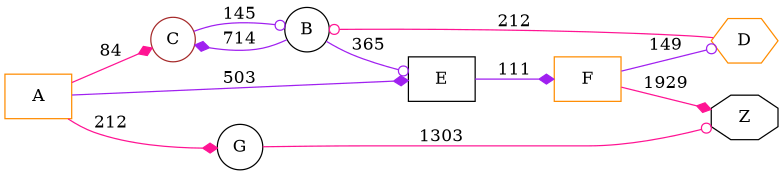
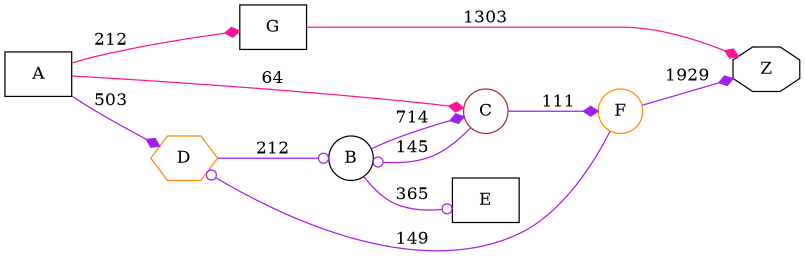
edge "D" -> "B": color deeppink -> purple
edge "A" -> "C": label "84" -> "64"
edge "E" -> "F": now "C" -> "F"
node "F": shape box -> circle
edge "A" -> "E": now "A" -> "D"
node "A": color darkorange -> black
edge "F" -> "Z": color deeppink -> purple
edge "G" -> "Z": arrowhead odot -> diamond
node "G": shape circle -> box
